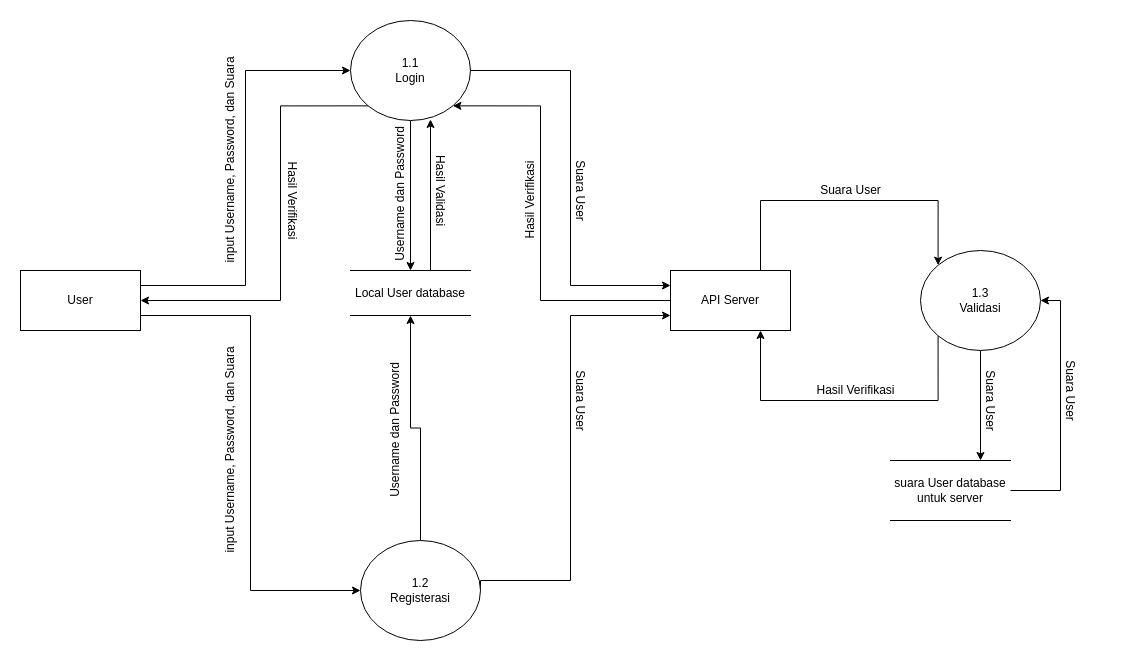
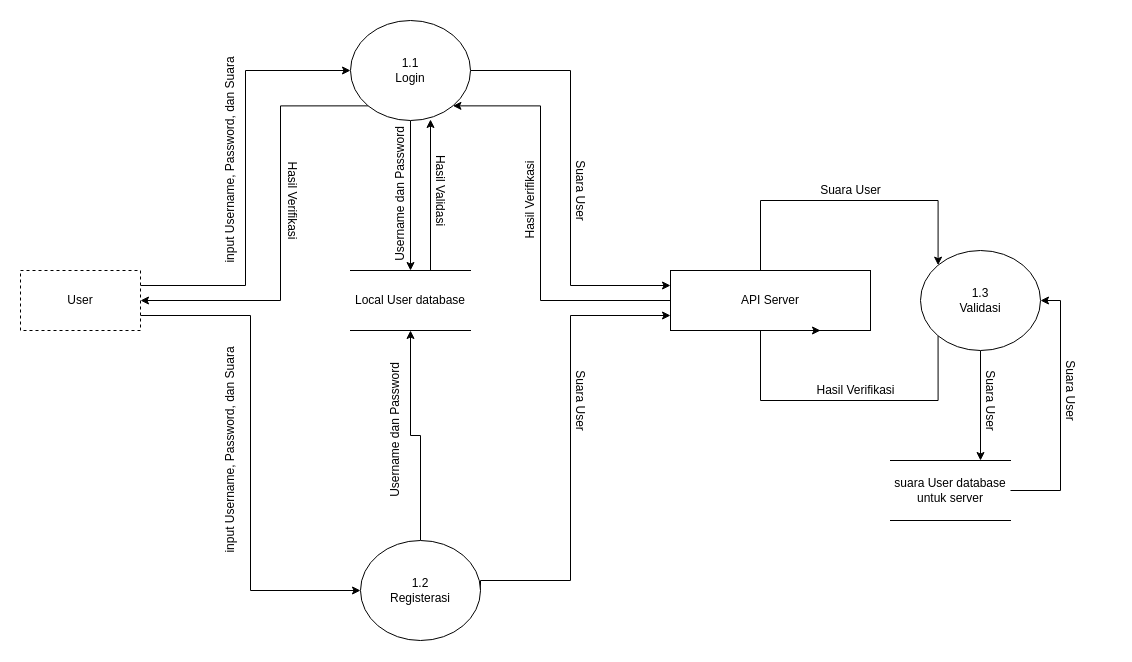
node "Local User database": size 120x45 -> 120x60
node "User": style solid -> dashed
node "API Server": size 120x60 -> 200x60
